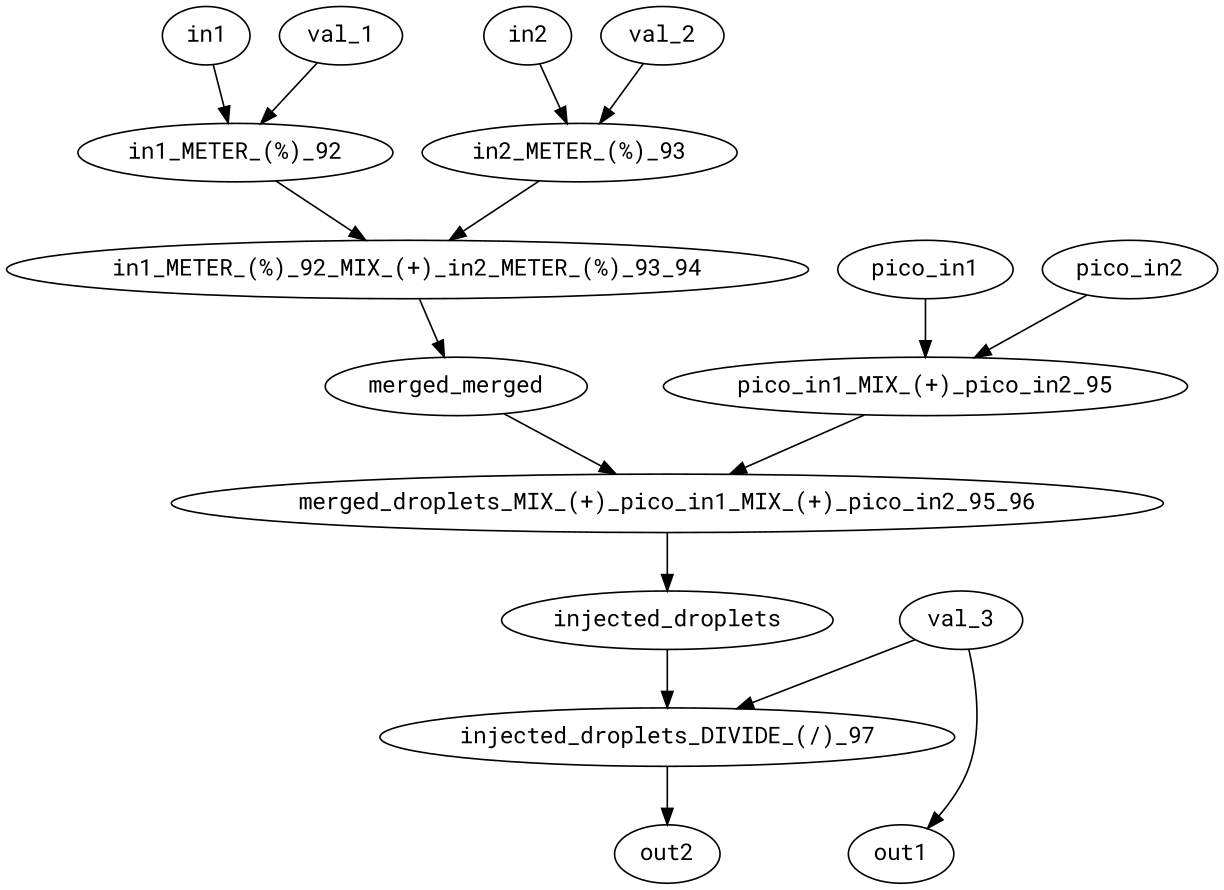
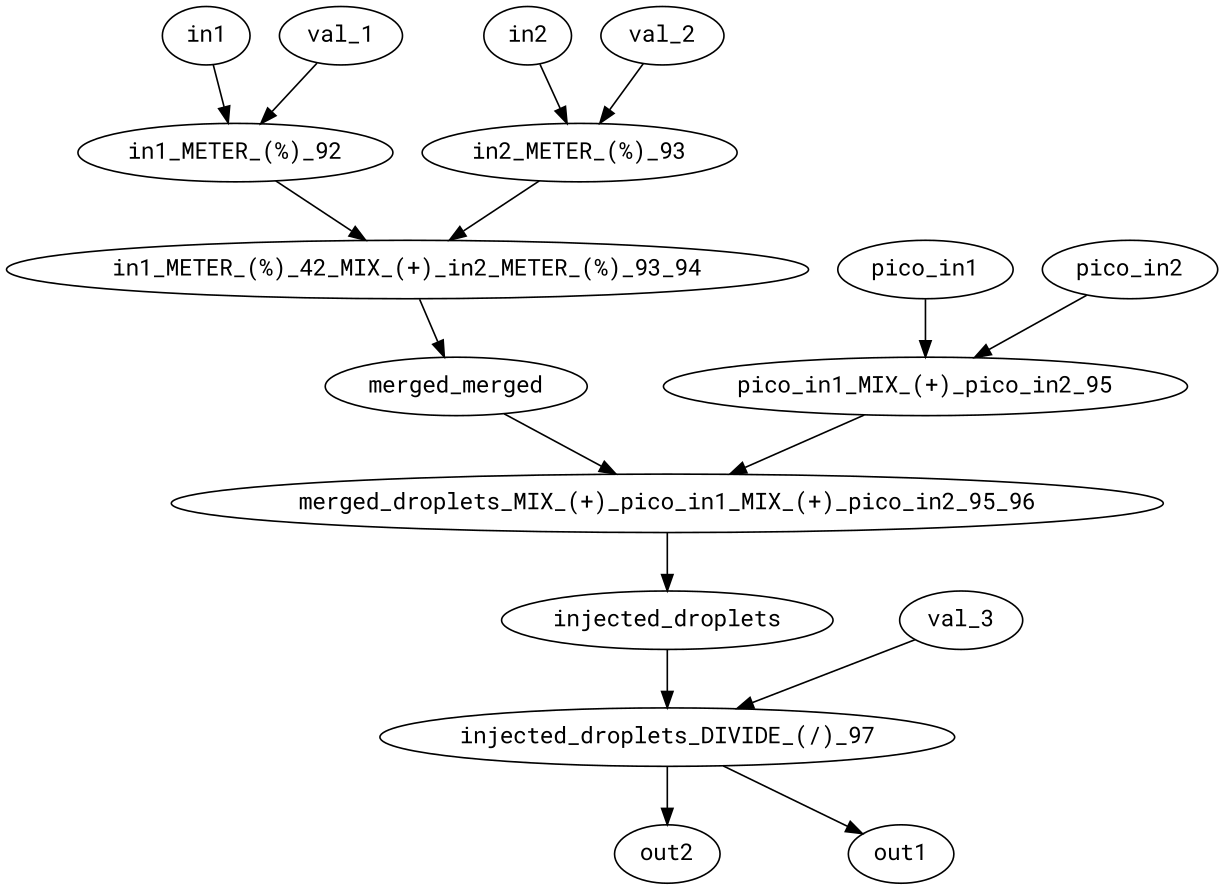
node "in1_METER_(%)_92_MIX_(+)_in2_METER_(%)_93_94": label "in1_METER_(%)_92_MIX_(+)_in2_METER_(%)_93_94" -> "in1_METER_(%)_42_MIX_(+)_in2_METER_(%)_93_94"
edge "val_3" -> "out1": now "injected_droplets_DIVIDE_(/)_97" -> "out1"
